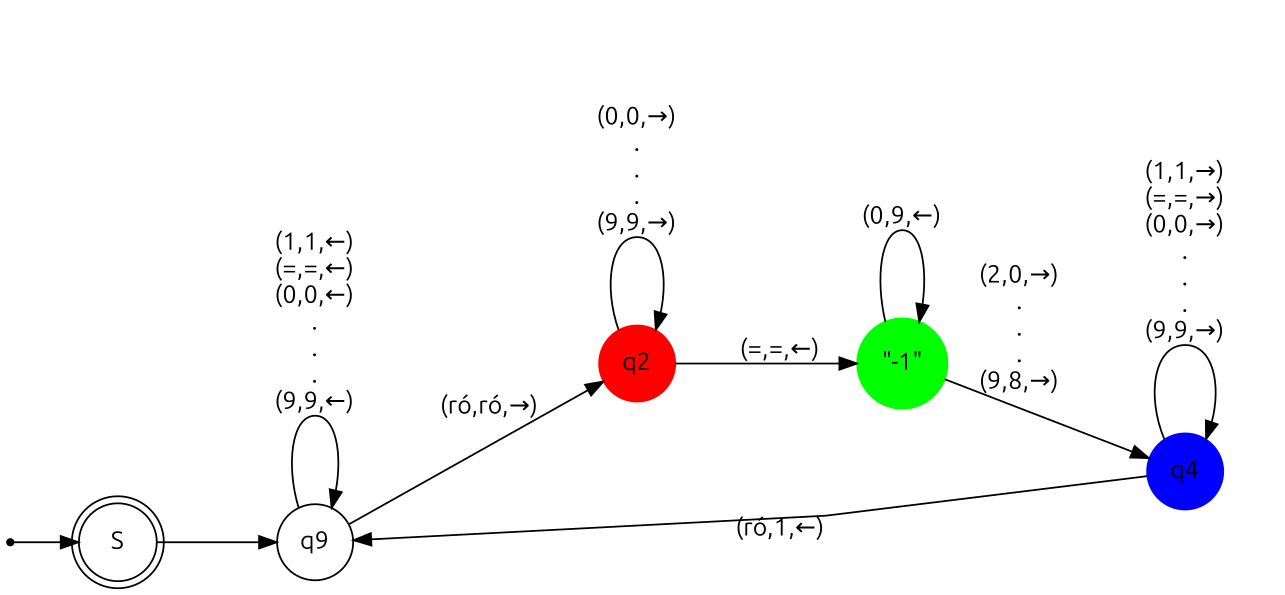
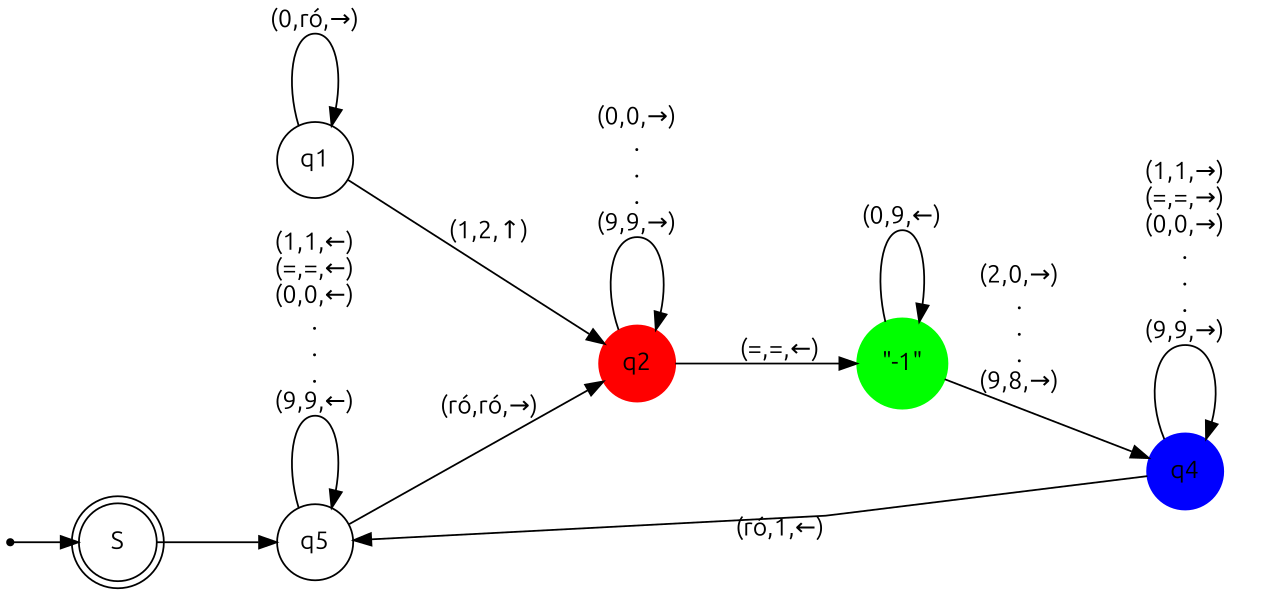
node "q1": added
node "q9": label "q9" -> "q5"
